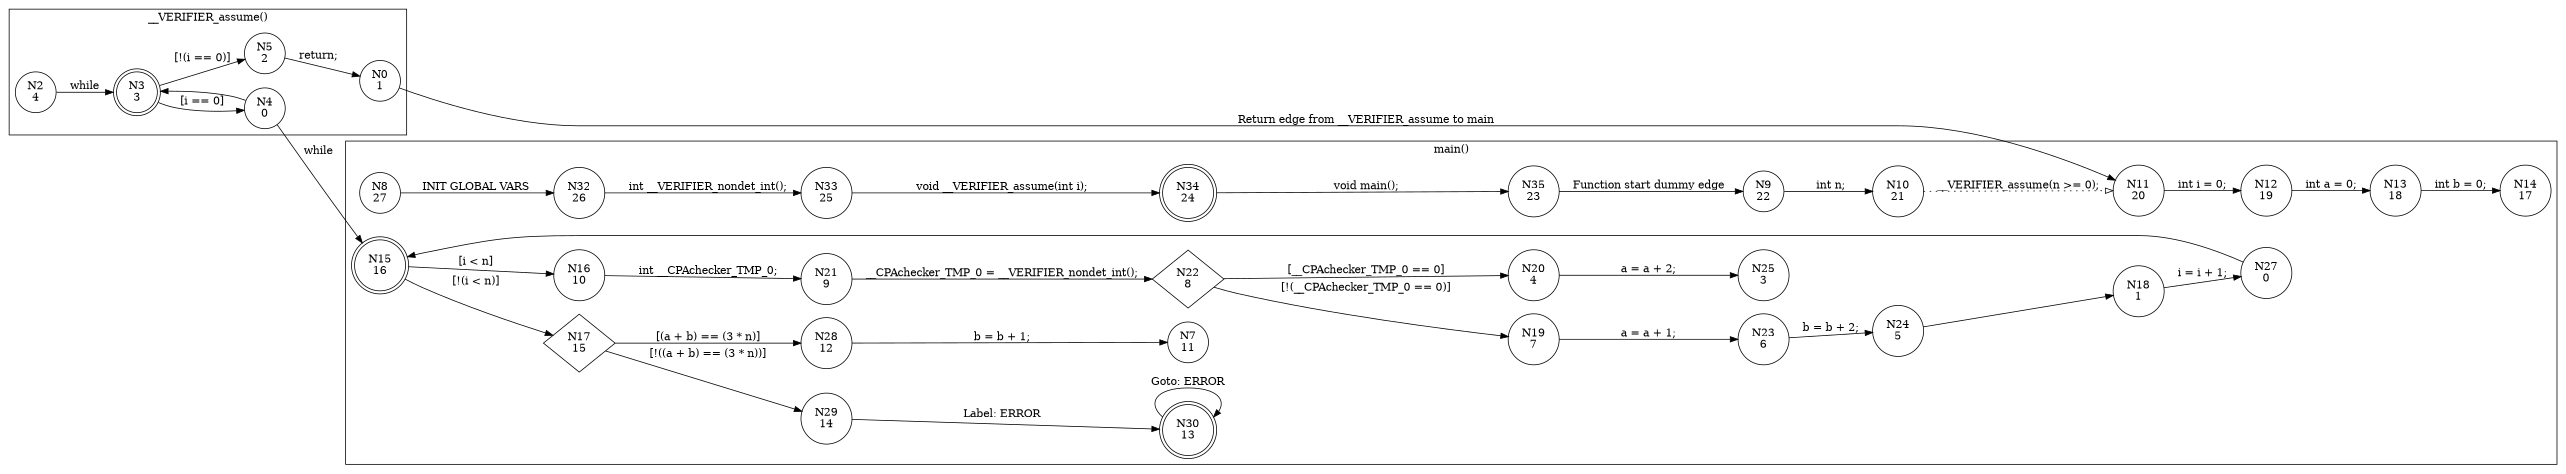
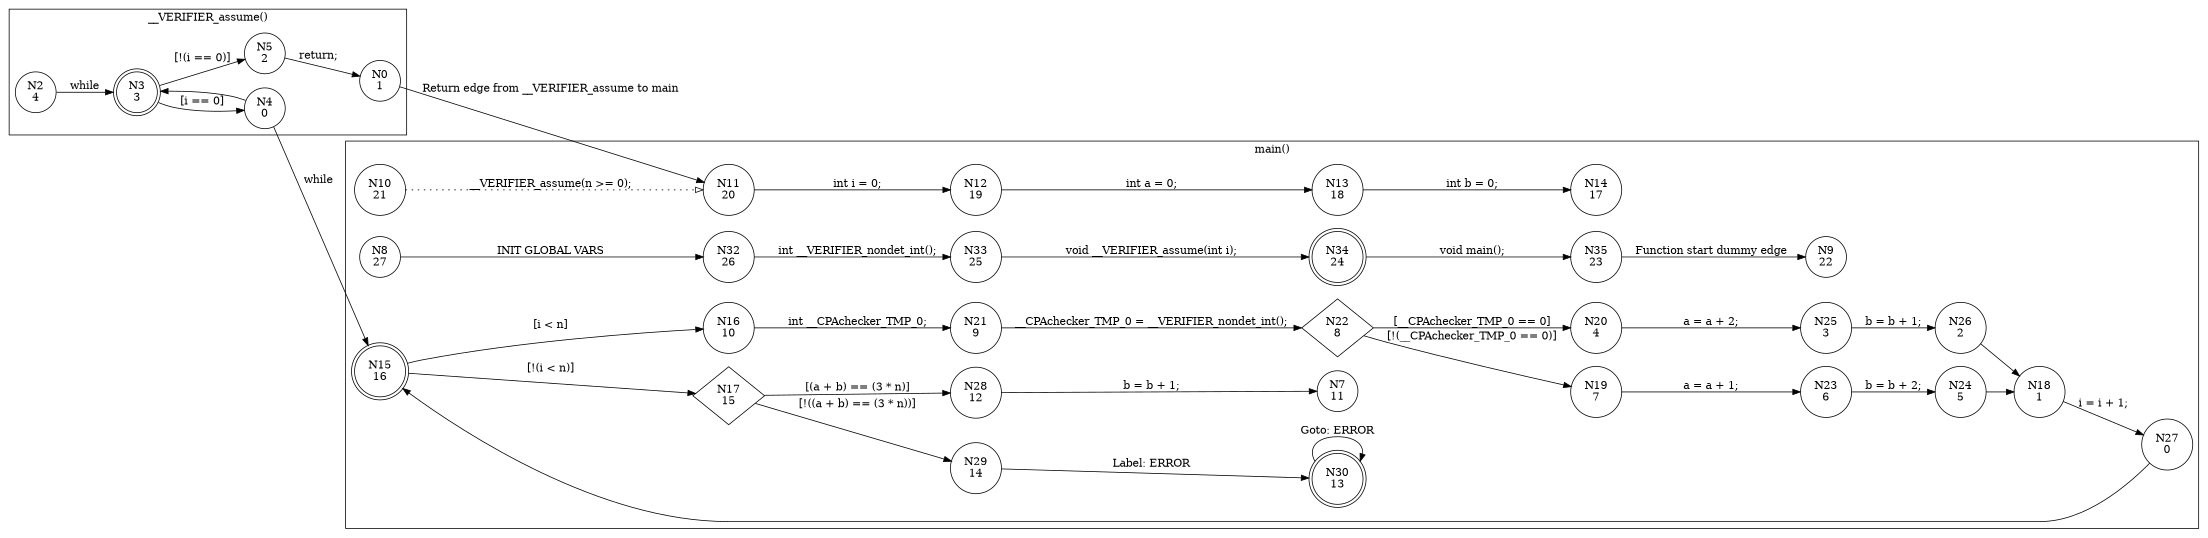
edge "N9 22" -> "N10 21": removed, label "int n;"
node "N26 2": added
